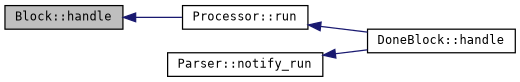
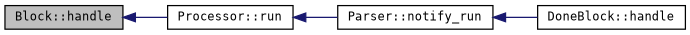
edge "DoneBlock::handle" -> "Processor::run": now "Parser::notify_run" -> "Processor::run"
